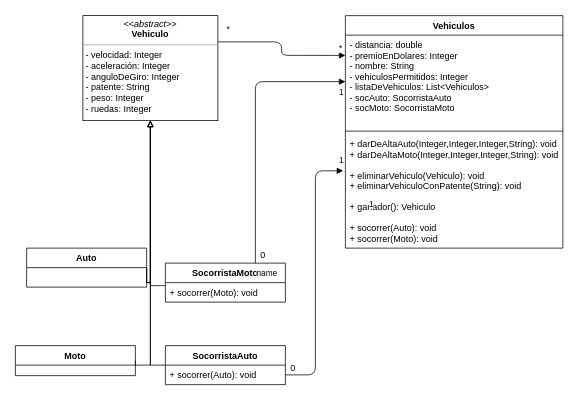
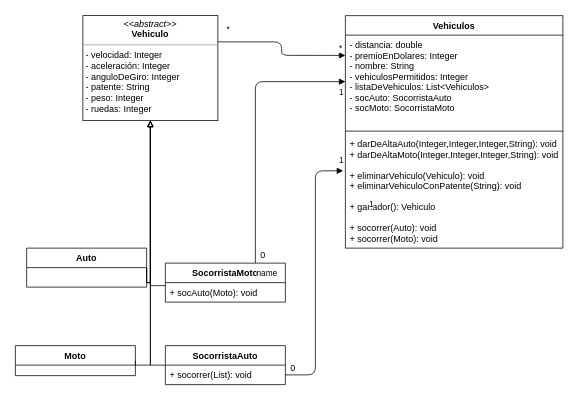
node "+ socorrer(Moto): void": label "+ socorrer(Moto): void" -> "+ socAuto(Moto): void"
node "+ socorrer(Auto): void": label "+ socorrer(Auto): void" -> "+ socorrer(List): void"
